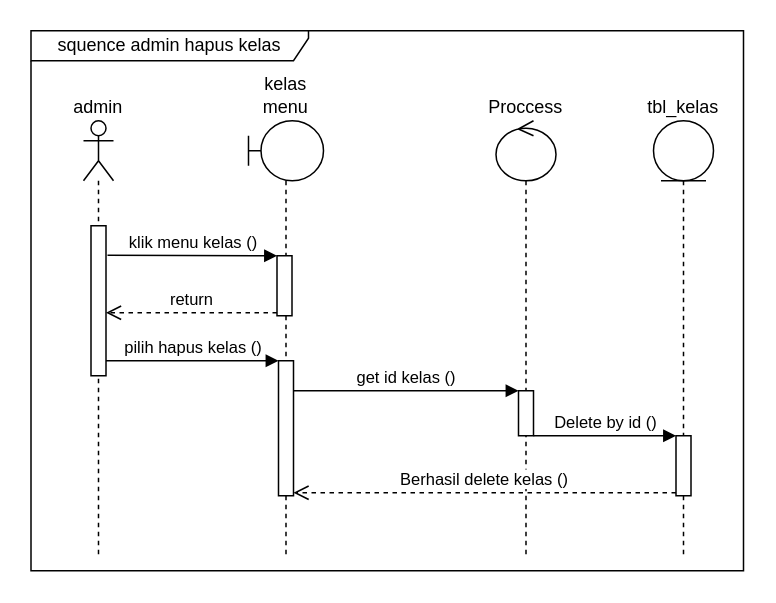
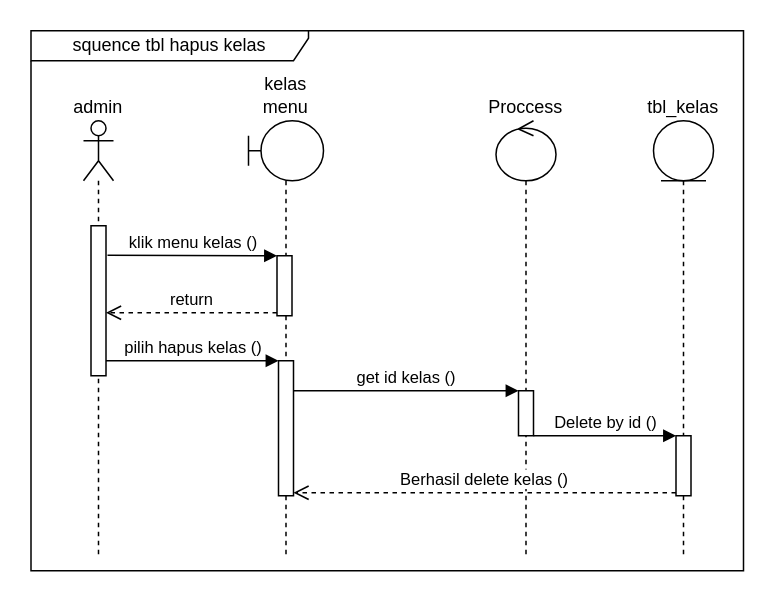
node "squence admin hapus kelas": label "squence admin hapus kelas" -> "squence tbl hapus kelas"
